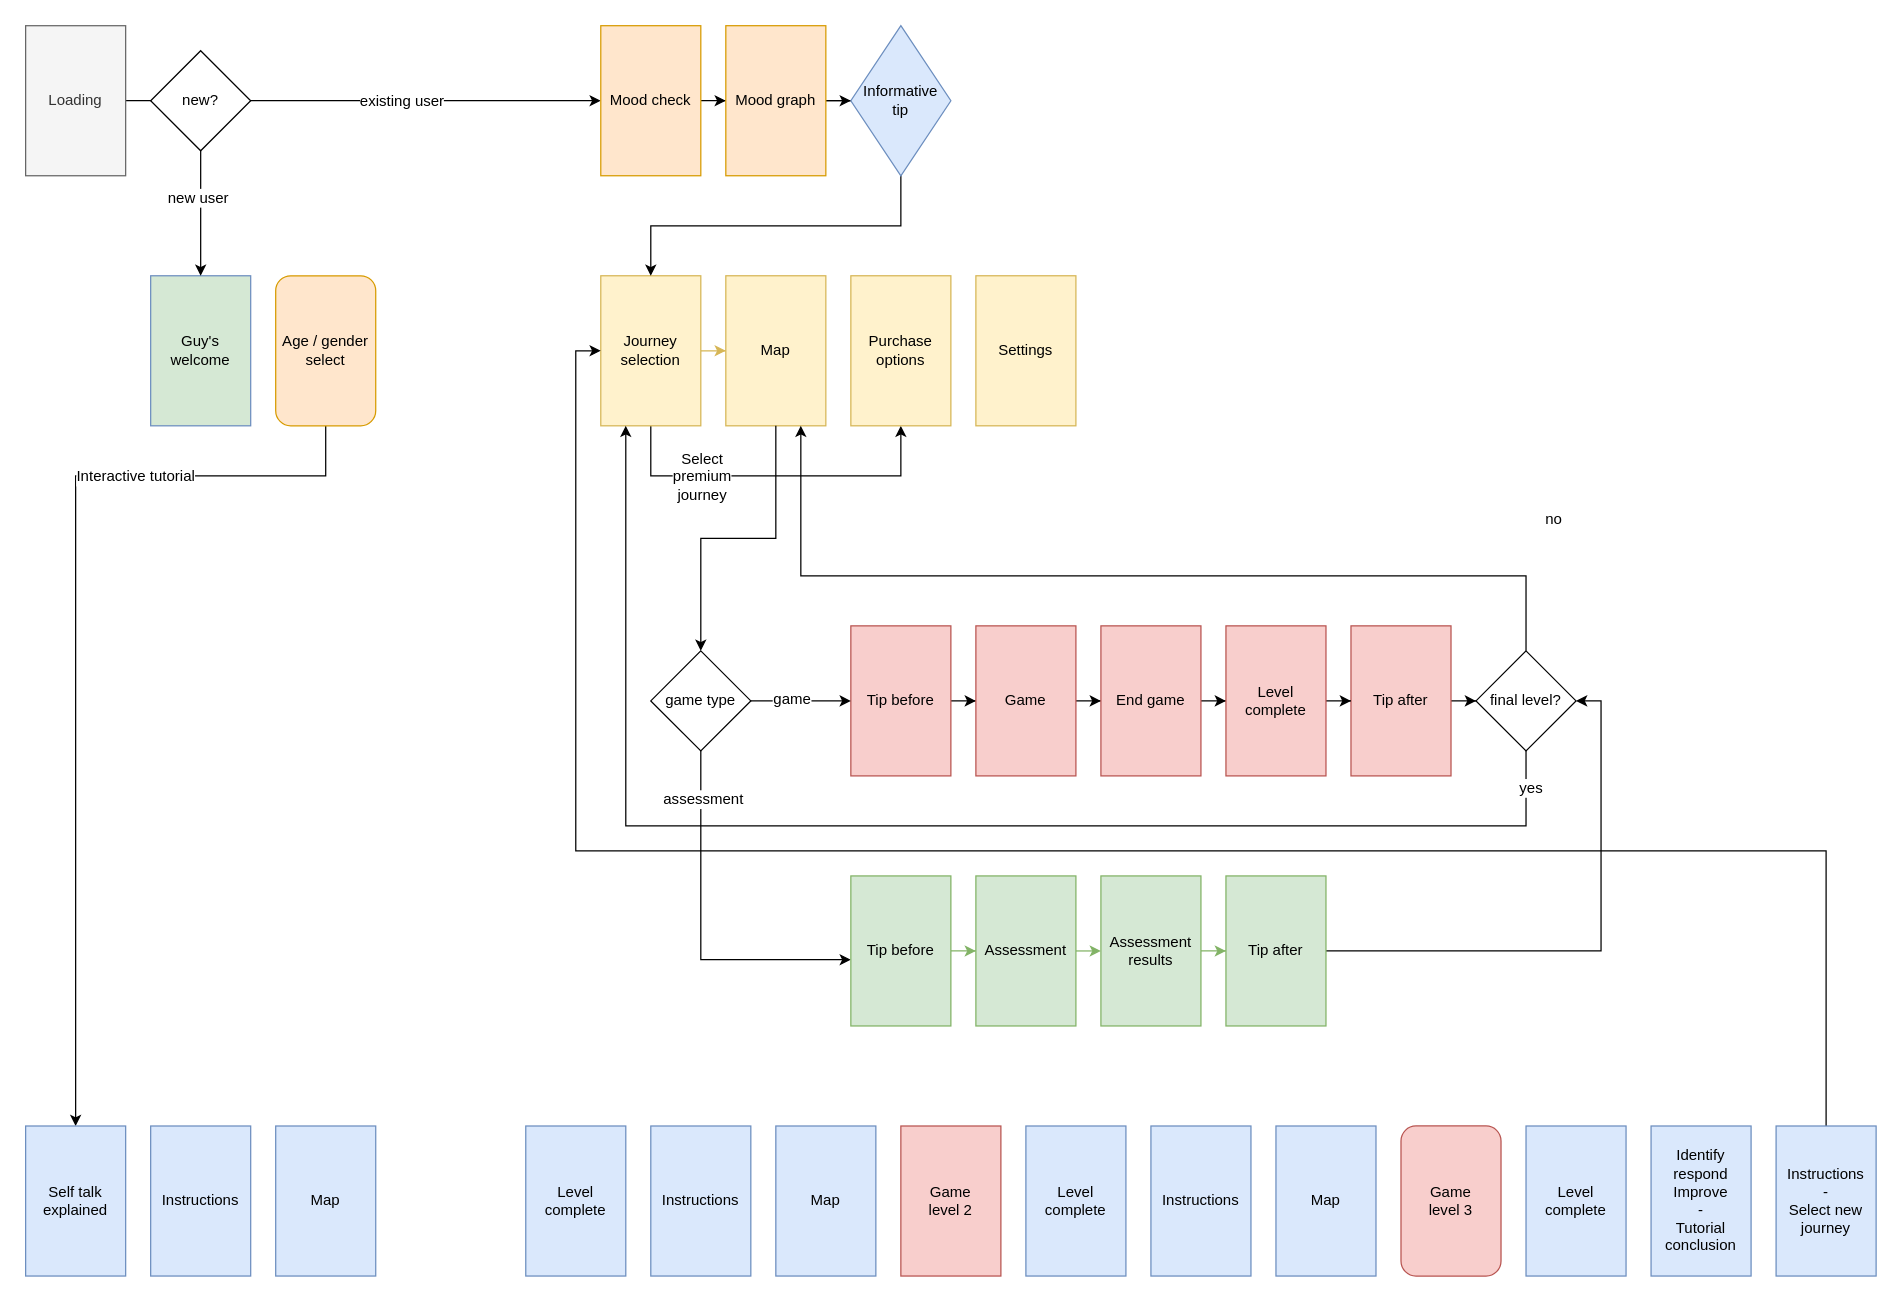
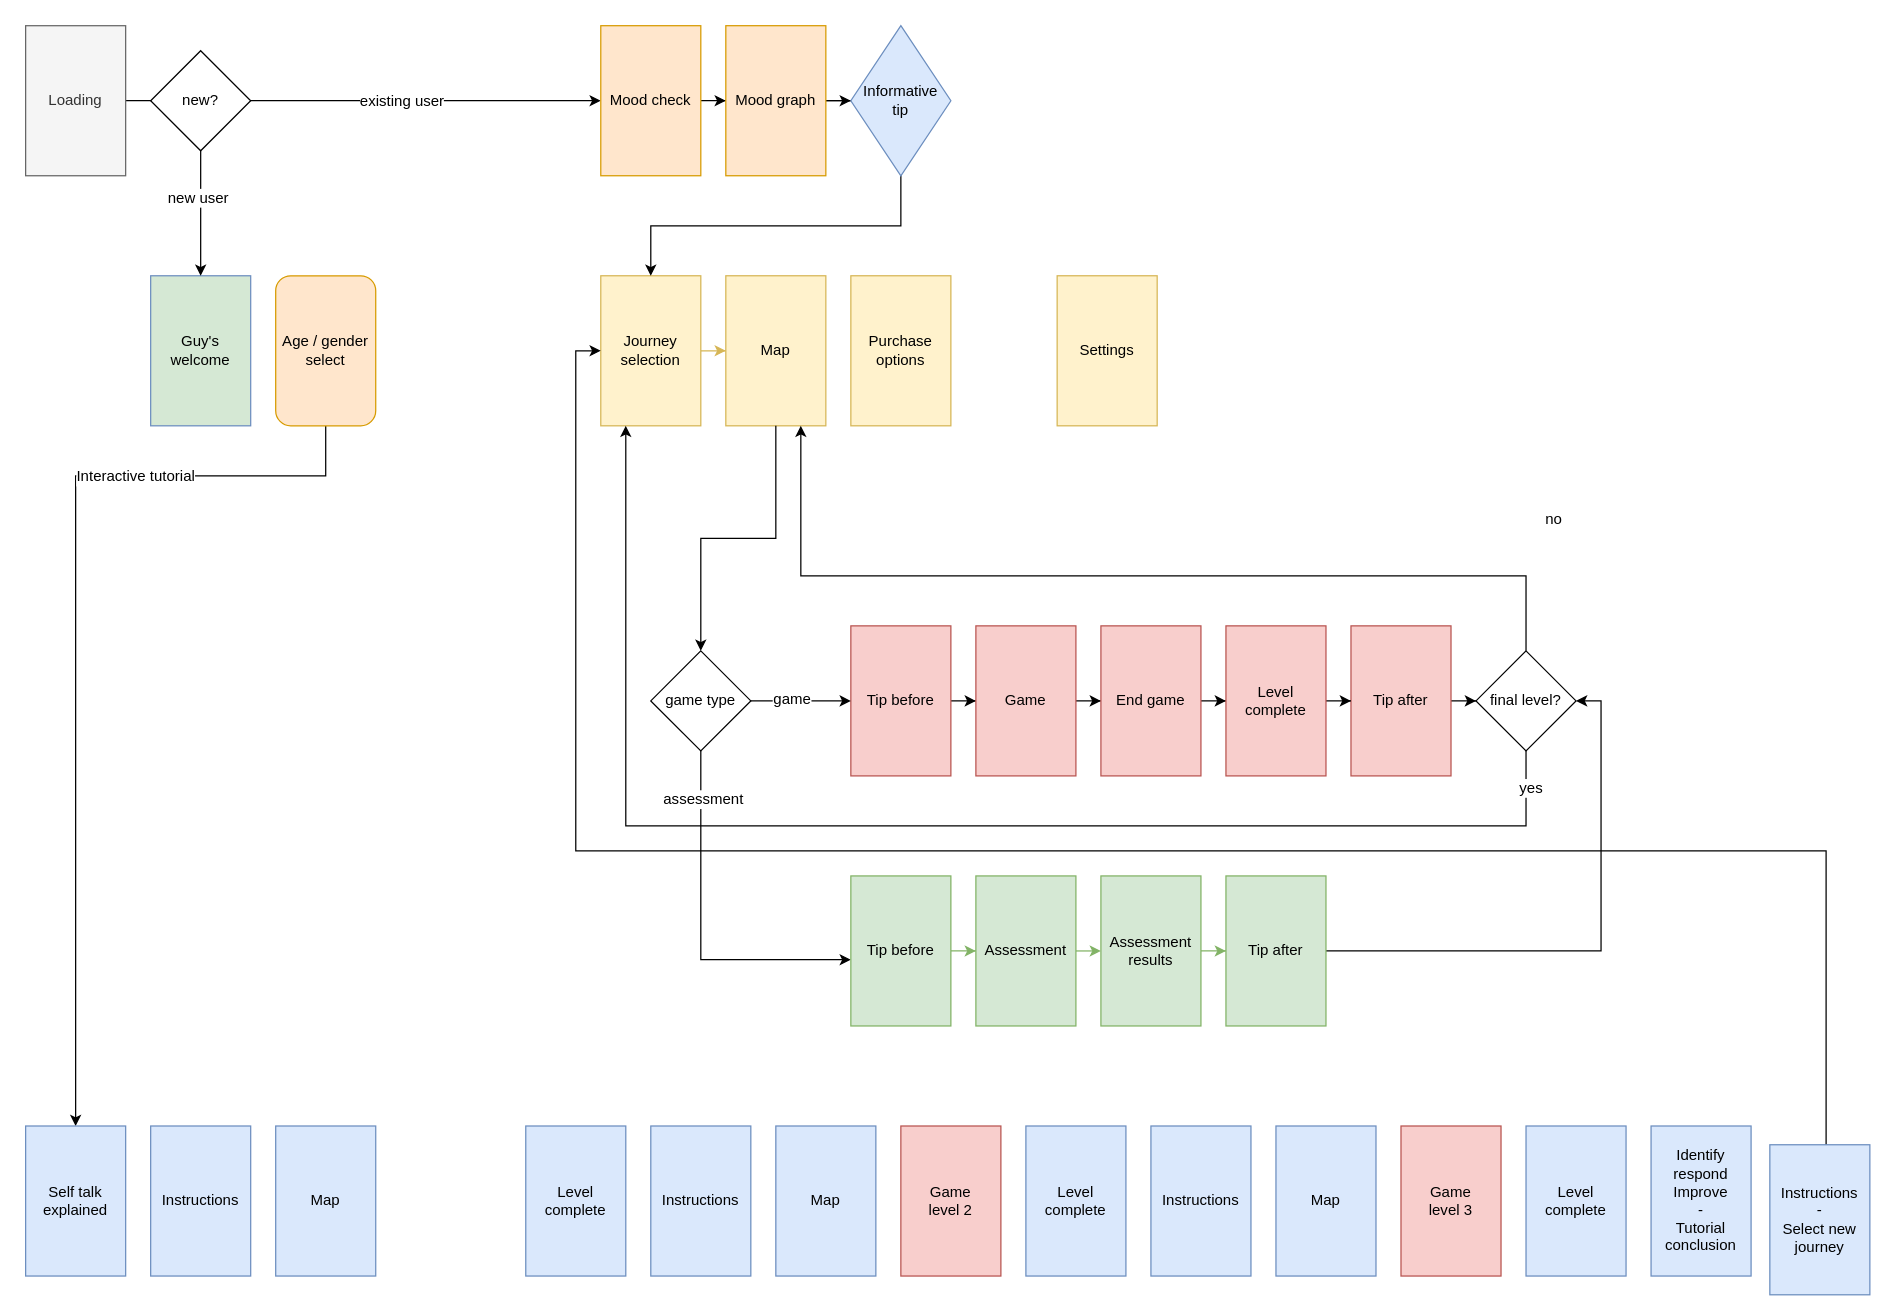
node "Settings": moved (1026, 351) -> (1107, 351)
edge "Journey selection" -> "Purchase options": removed, label "Select premium journey"
node "Game level 3": shape rounded rectangle -> rectangle
node "Instructions - Select new journey": moved (1826, 1201) -> (1819, 1219)
